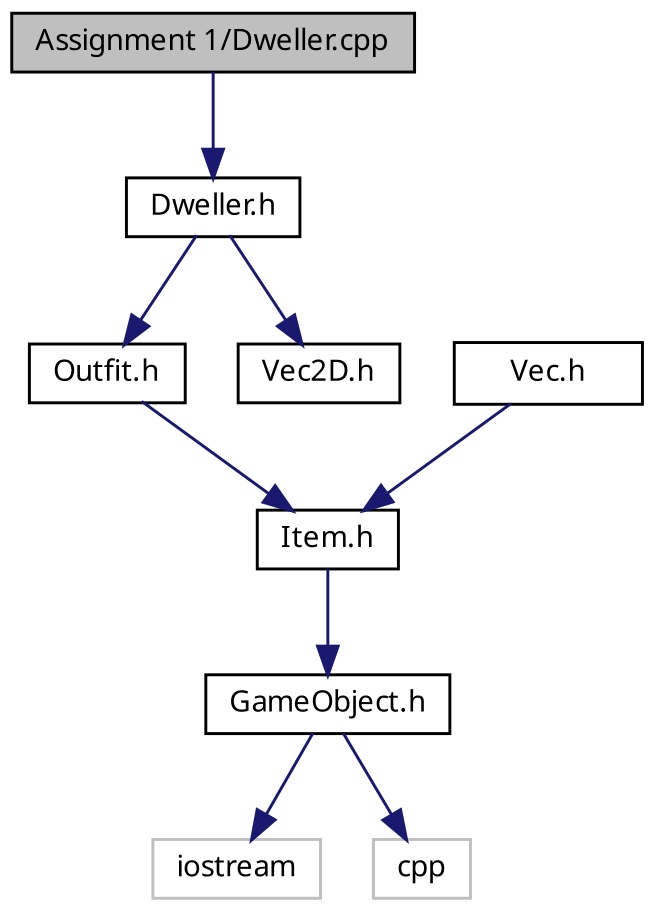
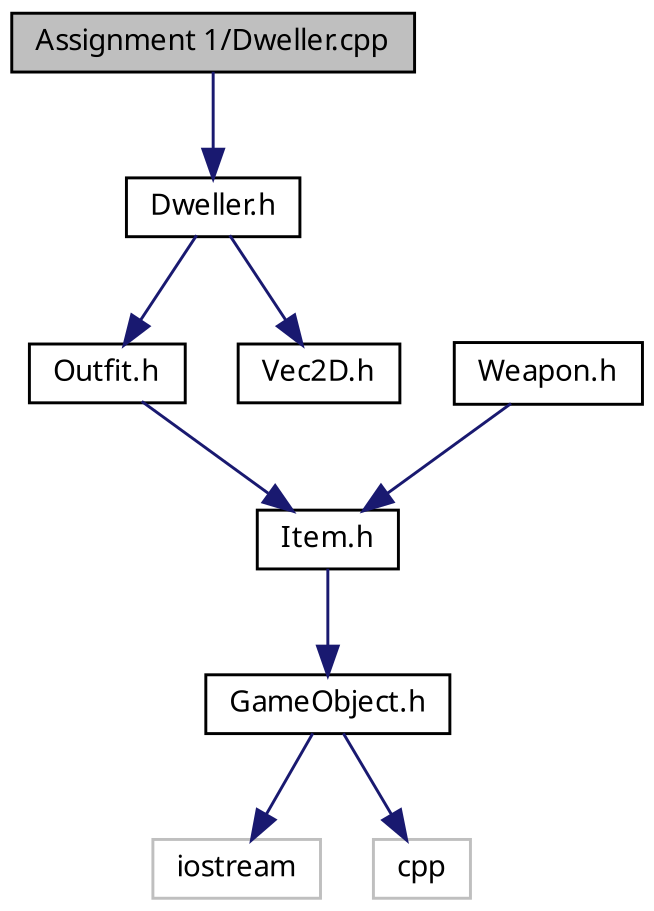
node "Vec.h": label "Vec.h" -> "Weapon.h"
